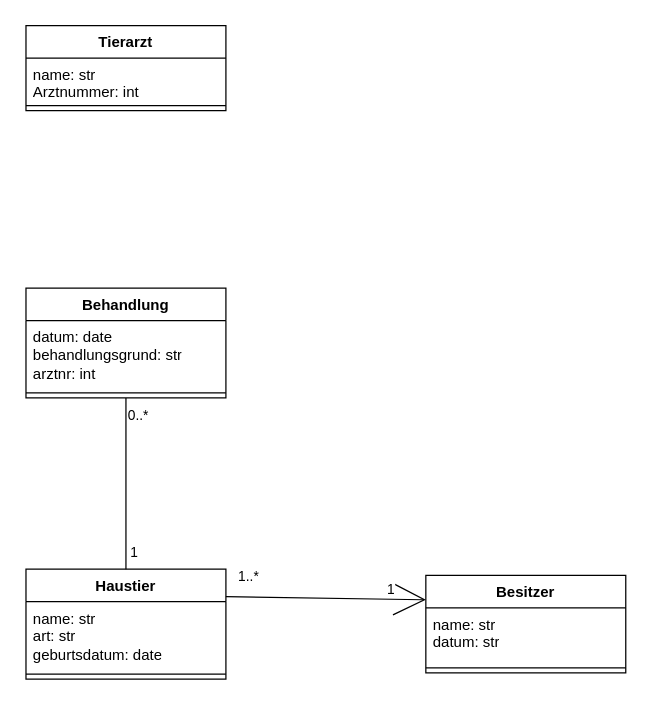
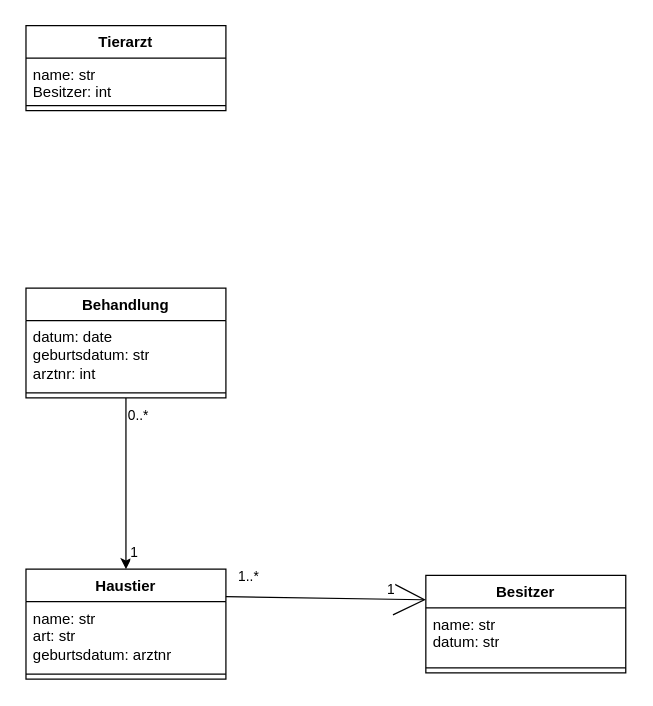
node "name: str Arztnummer: int": label "name: str Arztnummer: int" -> "name: str Besitzer: int"
node "datum: date behandlungsgrund: str arztnr: int": label "datum: date behandlungsgrund: str arztnr: int" -> "datum: date geburtsdatum: str arztnr: int"
edge "Behandlung" -- "Haustier": arrowhead none -> classic
node "name: str art: str geburtsdatum: date": label "name: str art: str geburtsdatum: date" -> "name: str art: str geburtsdatum: arztnr"
